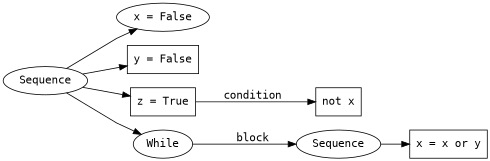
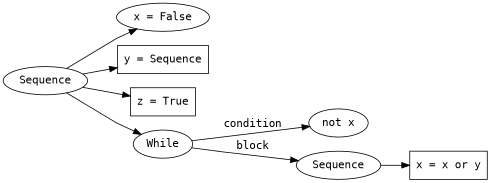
node "y = False": label "y = False" -> "y = Sequence"
edge "z = True" -> "not x": now "While" -> "not x"
node "not x": shape box -> ellipse
